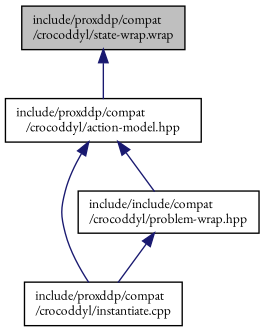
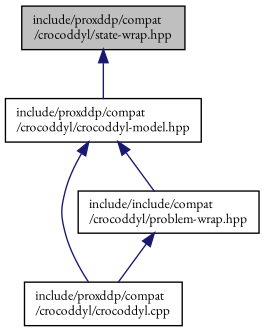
node "include/proxddp/compat /crocoddyl/state-wrap.wrap": label "include/proxddp/compat /crocoddyl/state-wrap.wrap" -> "include/proxddp/compat /crocoddyl/state-wrap.hpp"
node "include/proxddp/compat /crocoddyl/action-model.hpp": label "include/proxddp/compat /crocoddyl/action-model.hpp" -> "include/proxddp/compat /crocoddyl/crocoddyl-model.hpp"
node "include/proxddp/compat /crocoddyl/instantiate.cpp": label "include/proxddp/compat /crocoddyl/instantiate.cpp" -> "include/proxddp/compat /crocoddyl/crocoddyl.cpp"
